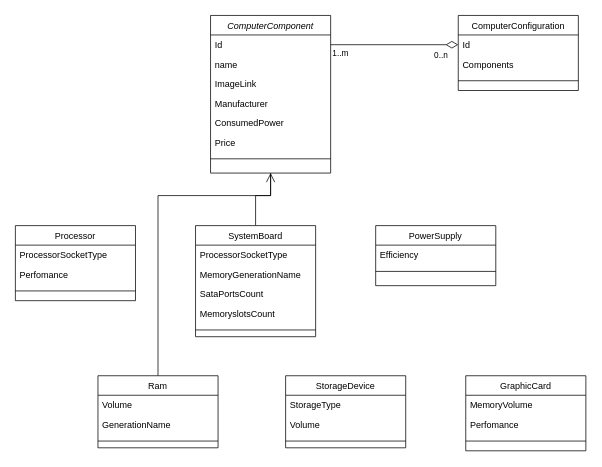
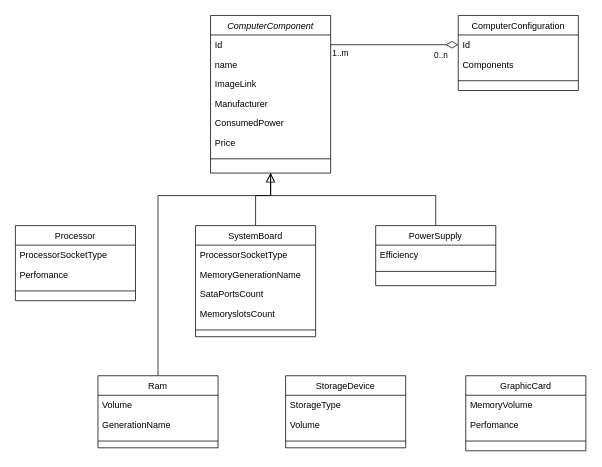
edge "PowerSupply" -> "ComputerComponent": added
